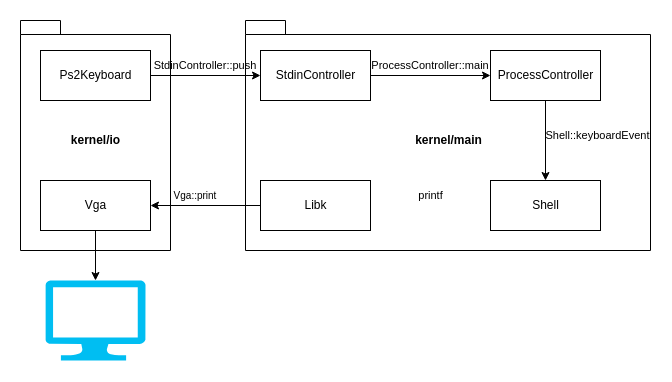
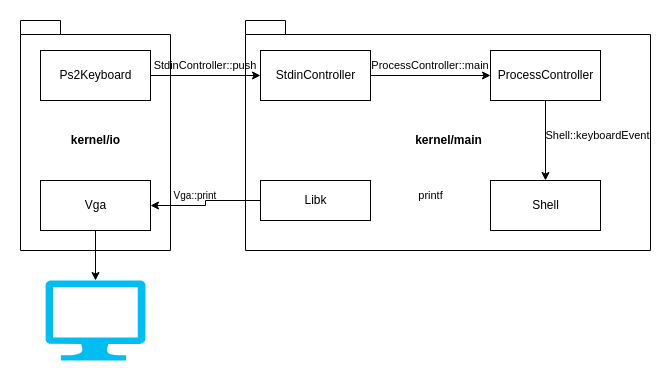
node "Libk": size 110x50 -> 110x40
